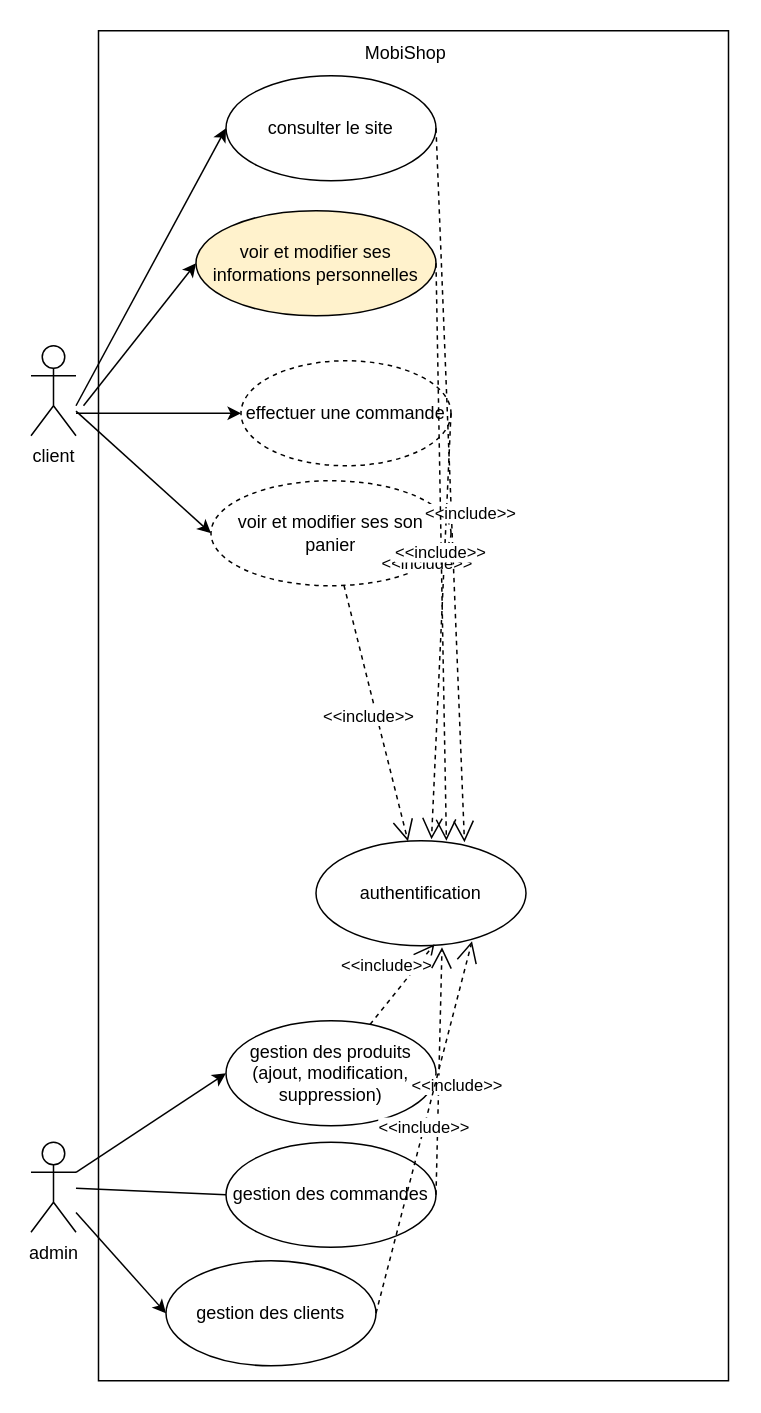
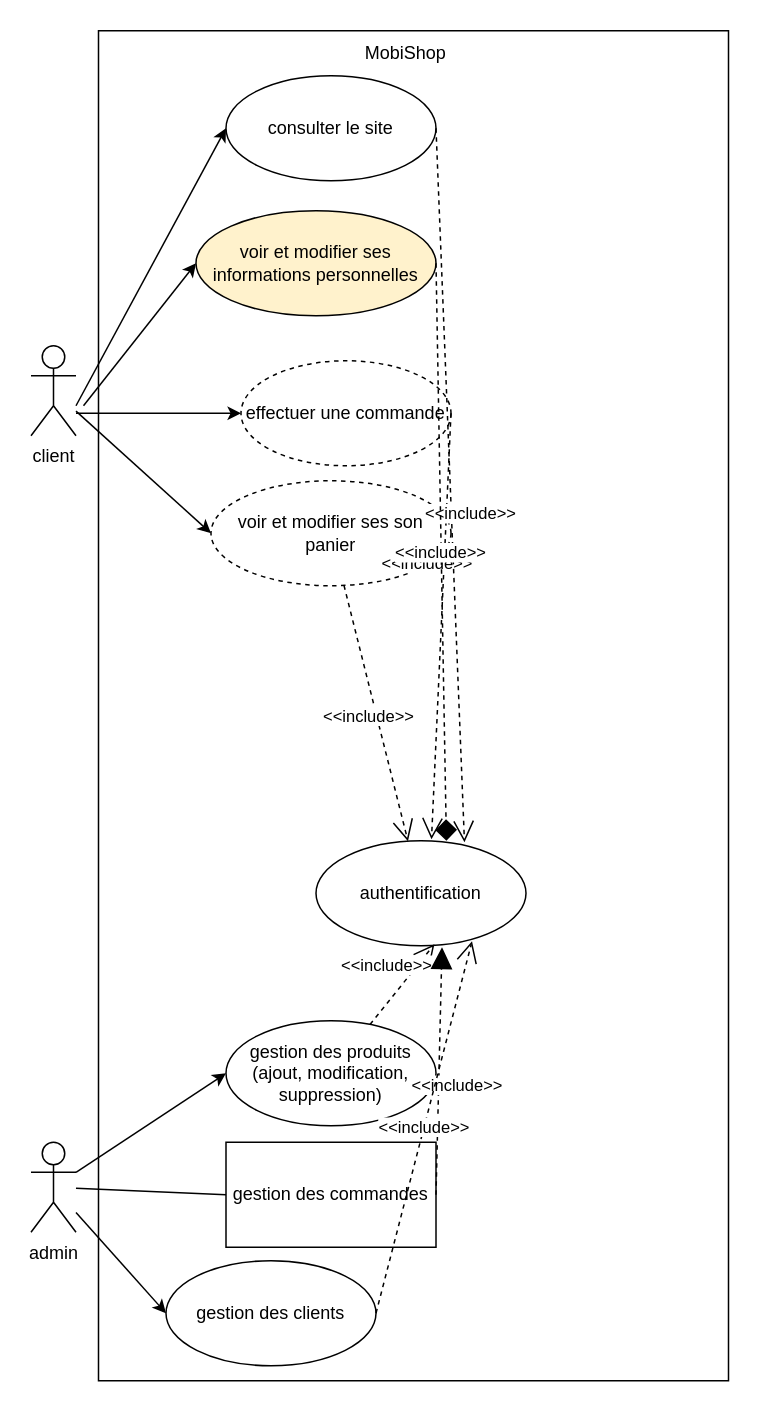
edge "voir et modifier ses informations personnelles" -> "authentification": arrowhead open -> diamond
edge "gestion des commandes" -> "authentification": arrowhead open -> block
node "gestion des commandes": shape ellipse -> rectangle
